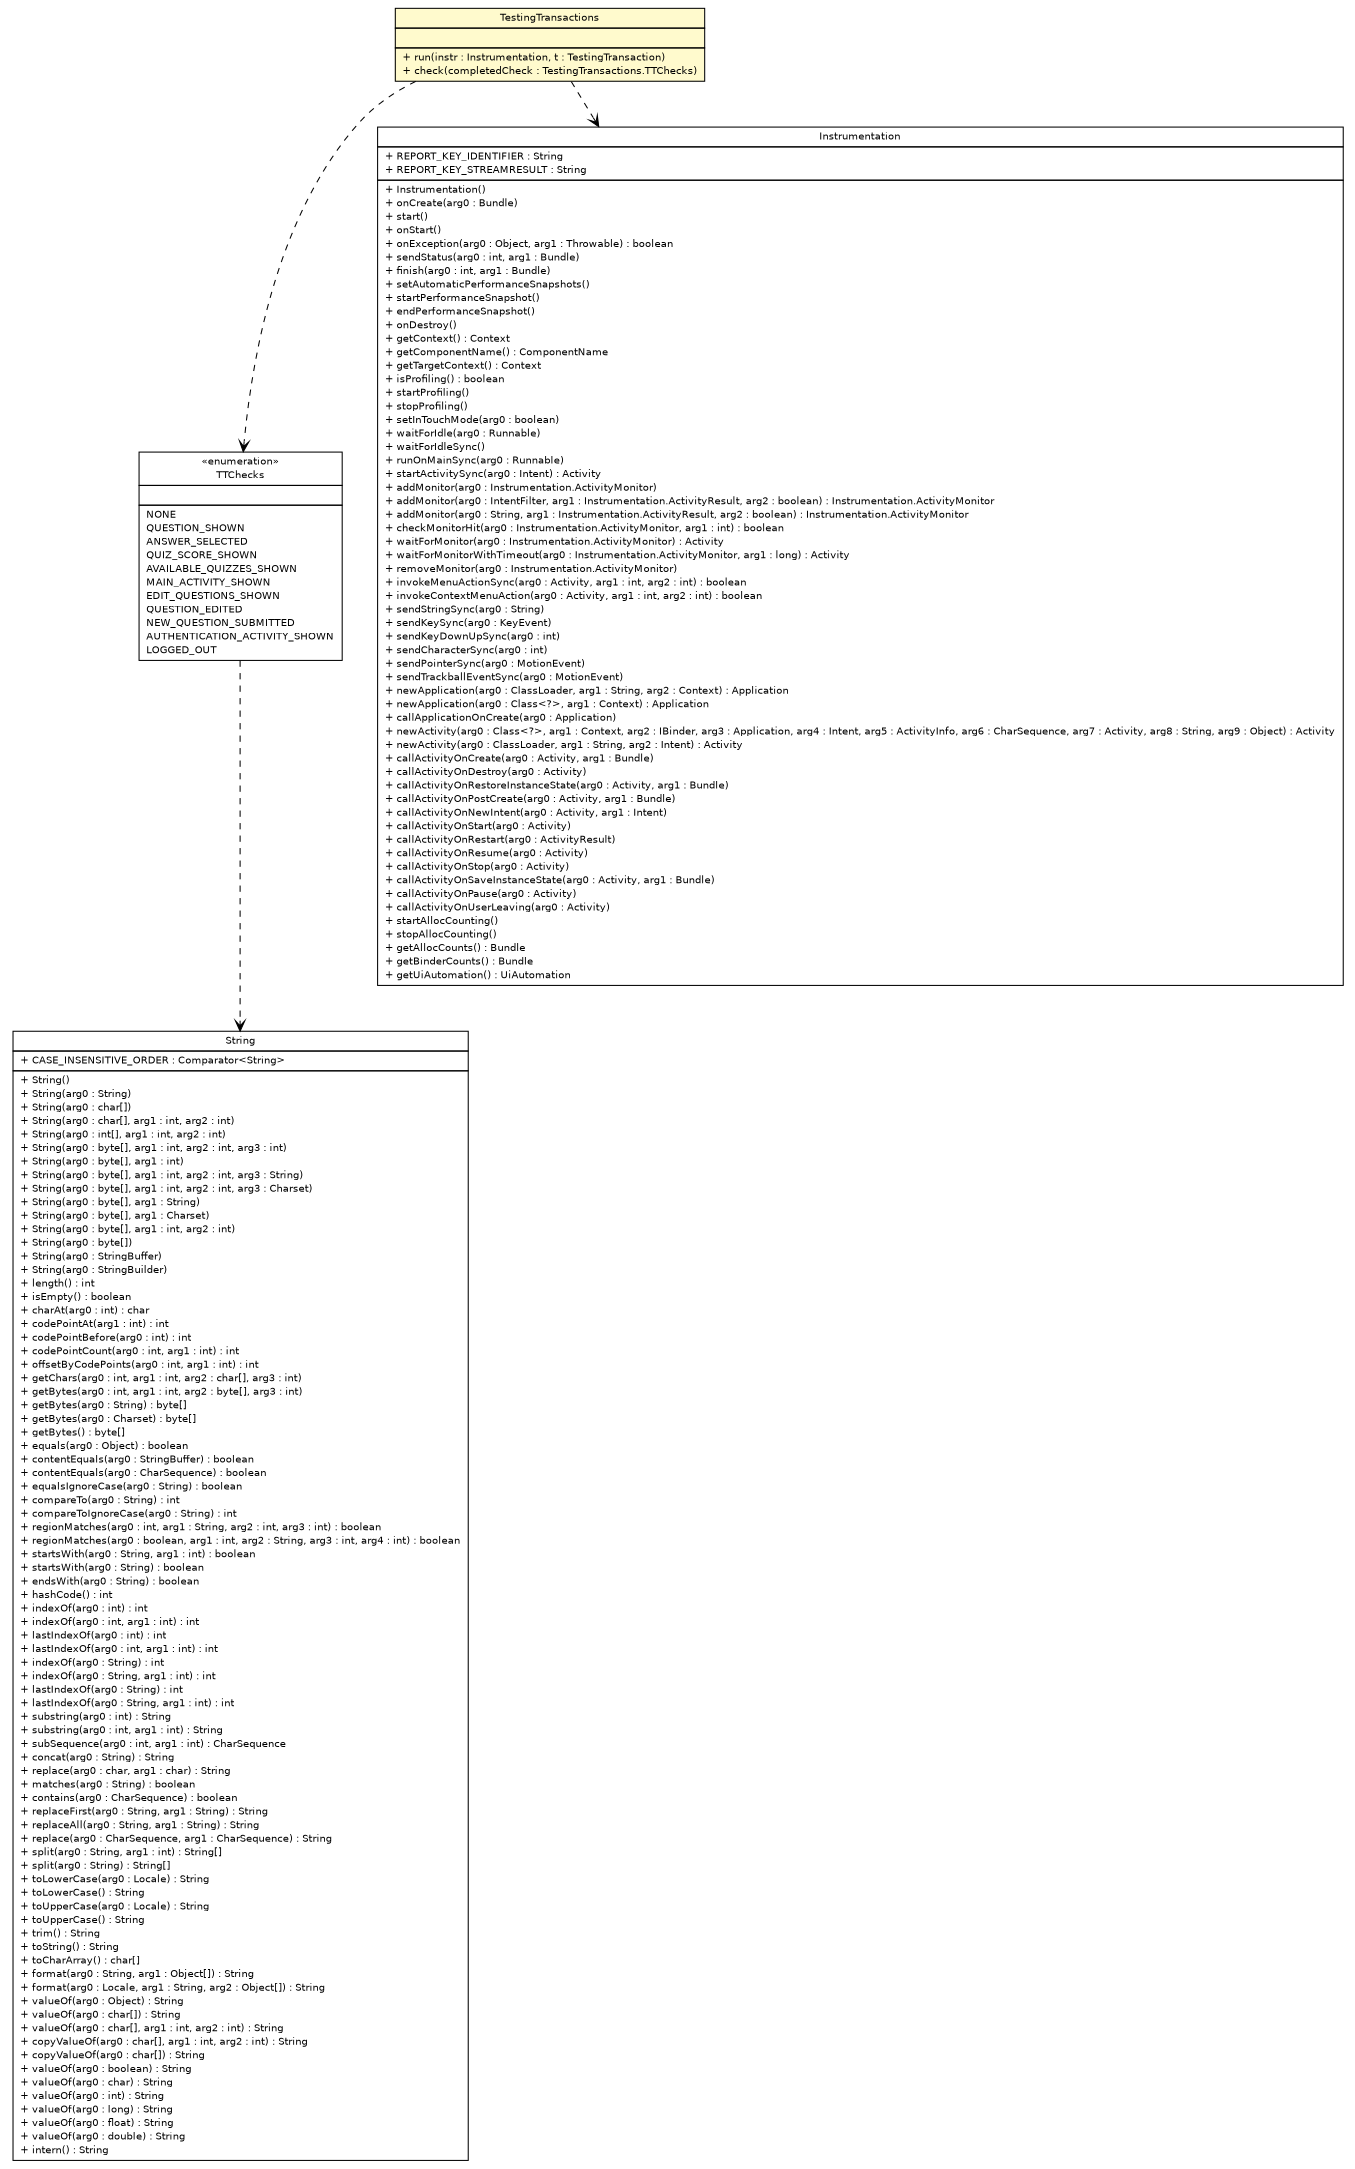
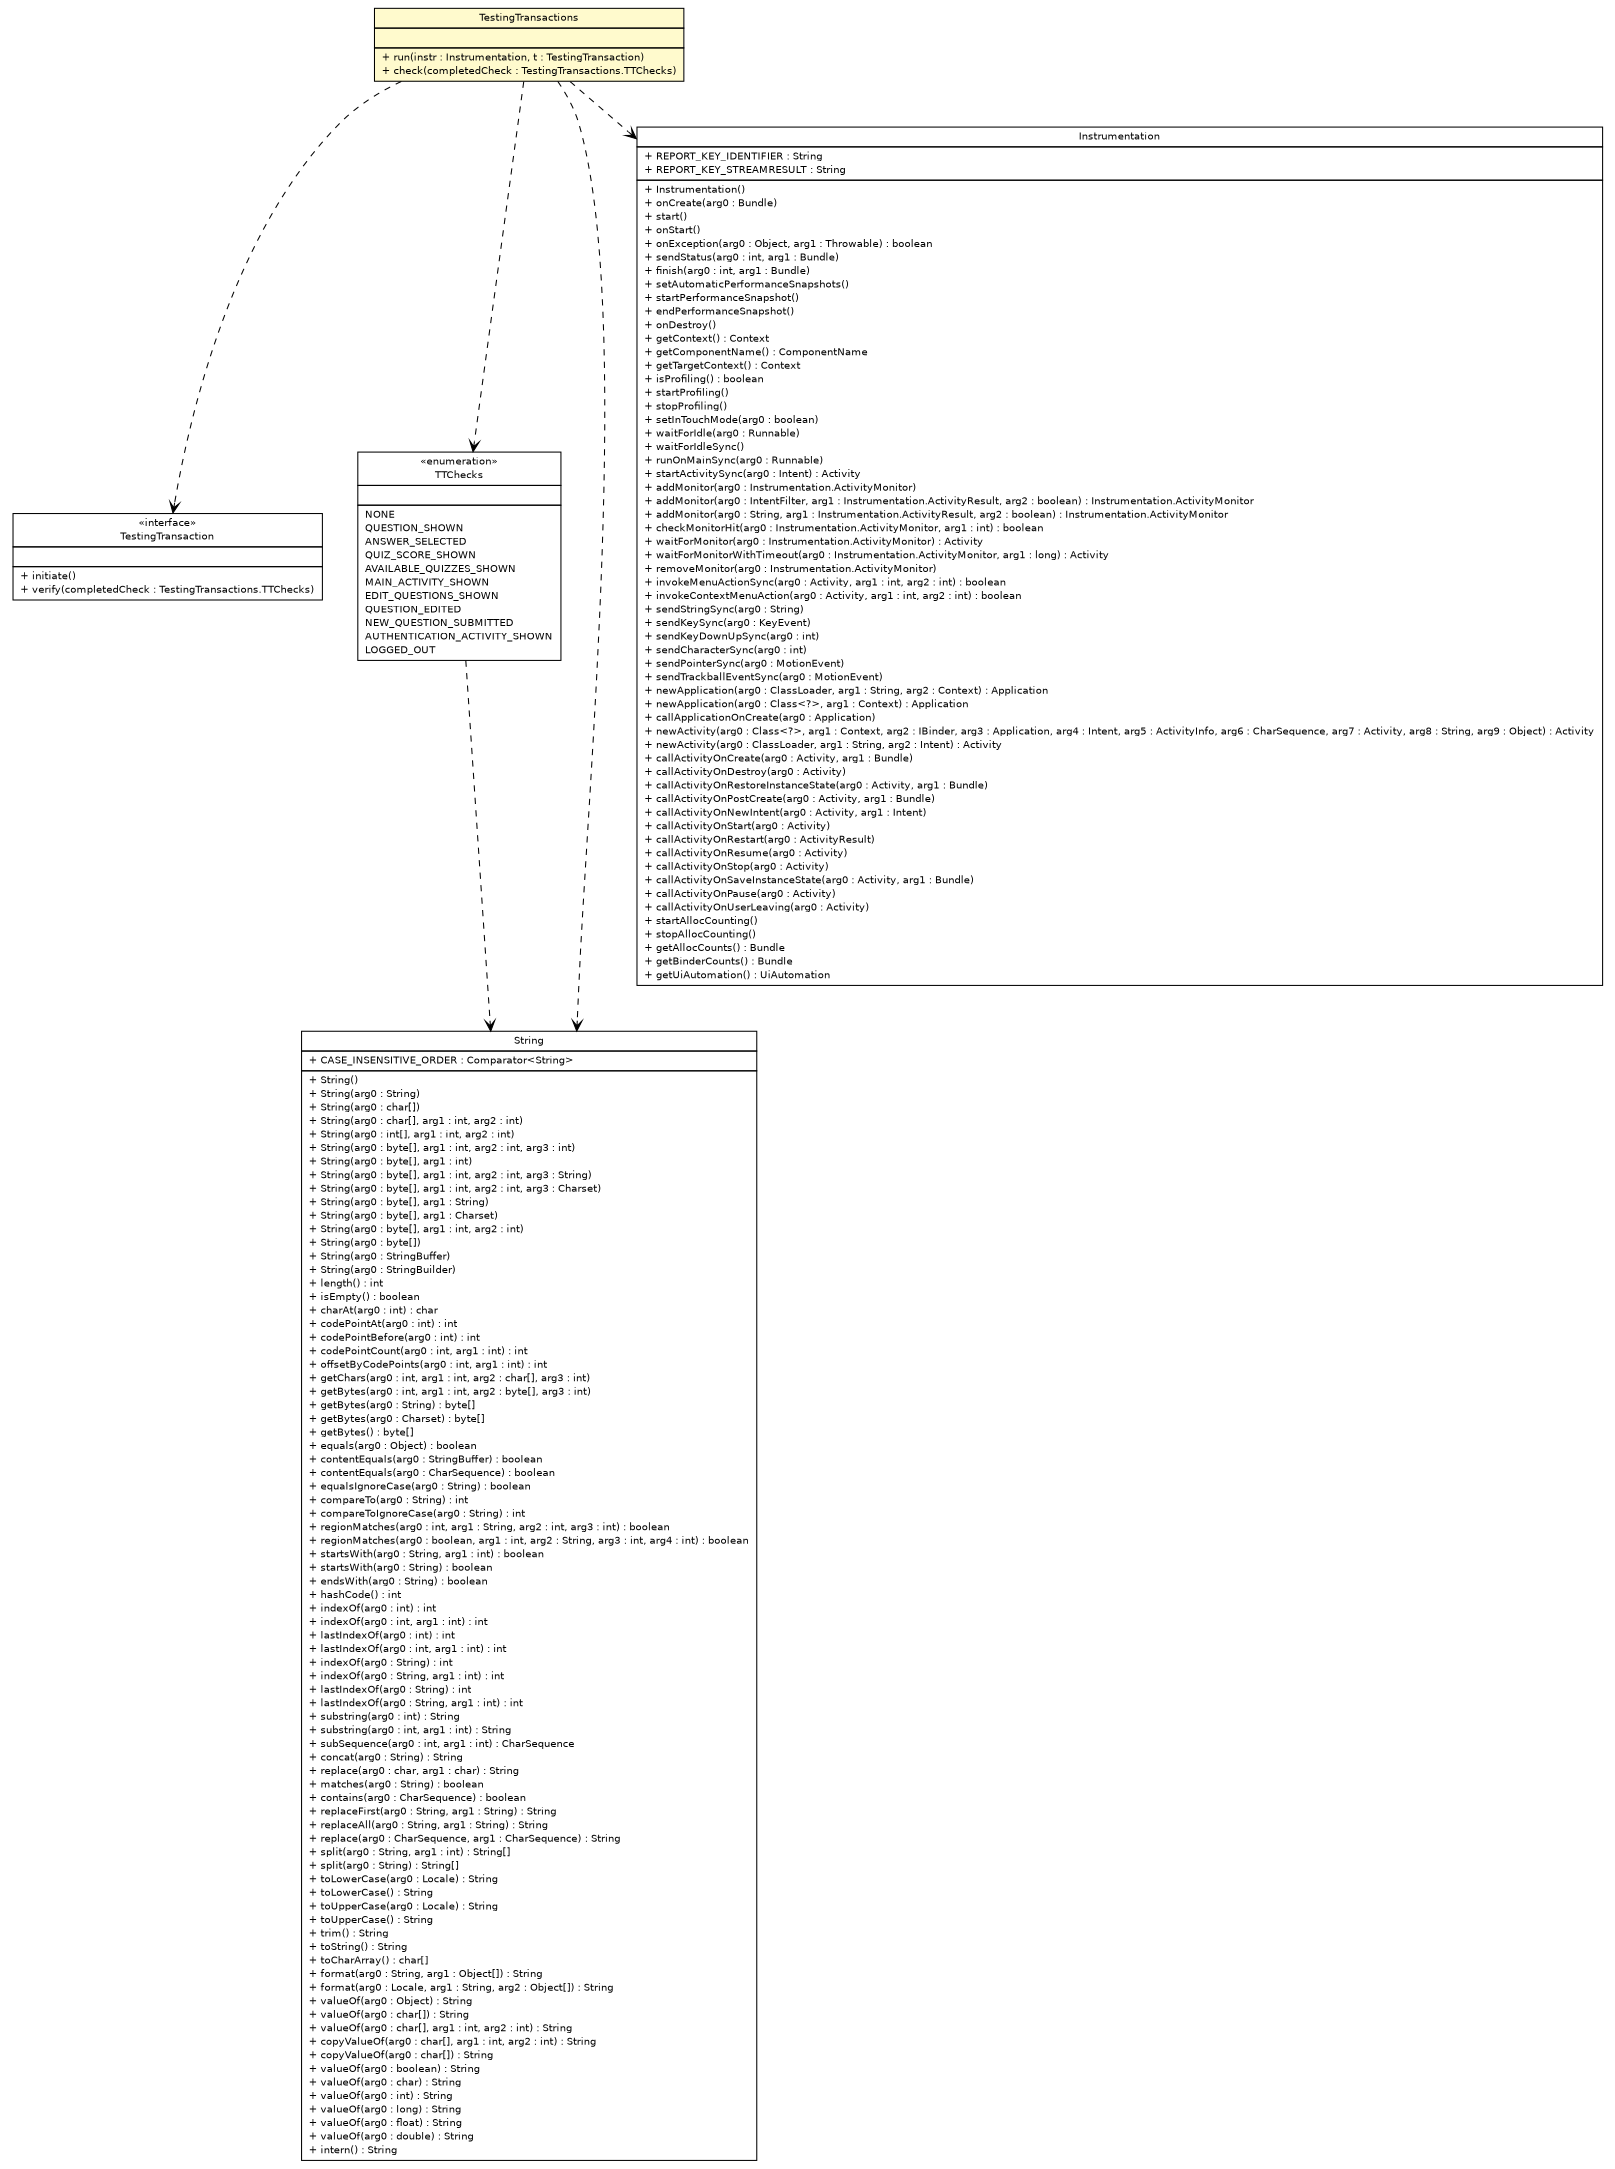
edge "TestingTransactions" -> "String": added
node "TestingTransaction": added
node "String": text "+ codePointAt(arg1 : int) : int" -> "+ codePointAt(arg0 : int) : int"
